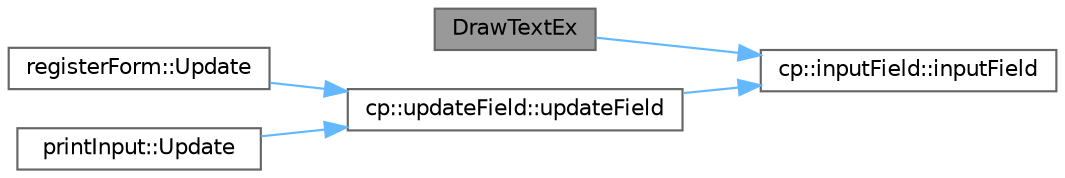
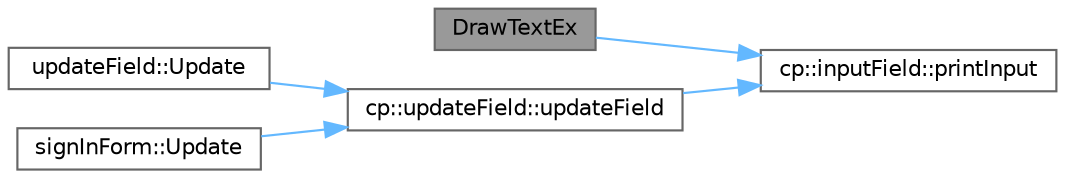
node "registerForm::Update": label "registerForm::Update" -> "updateField::Update"
node "cp::inputField::inputField": label "cp::inputField::inputField" -> "cp::inputField::printInput"
node "printInput::Update": label "printInput::Update" -> "signInForm::Update"
